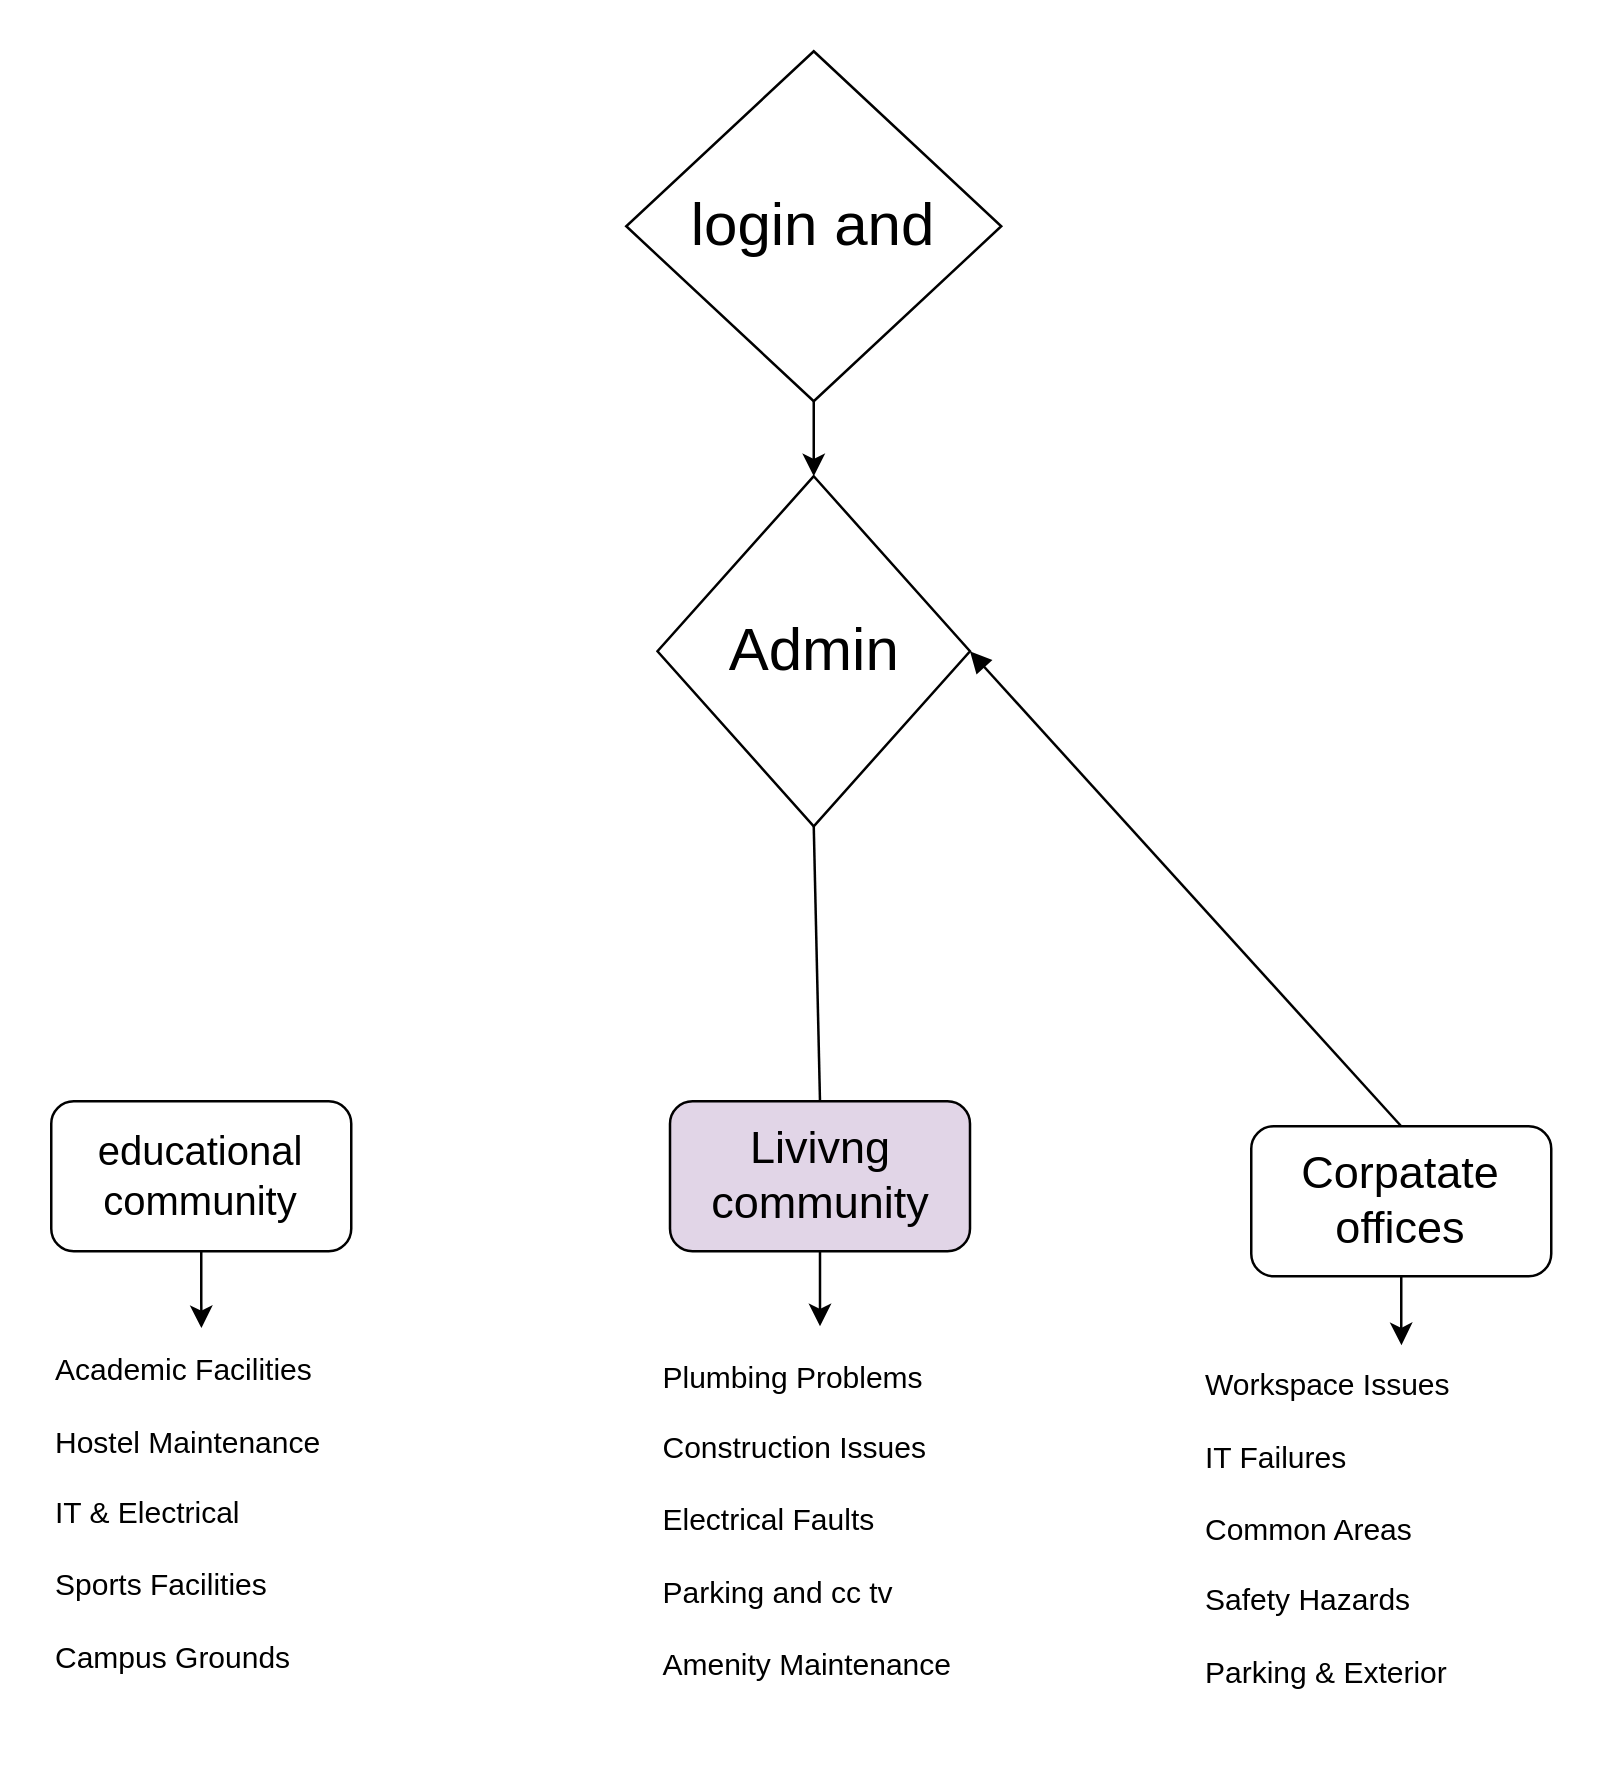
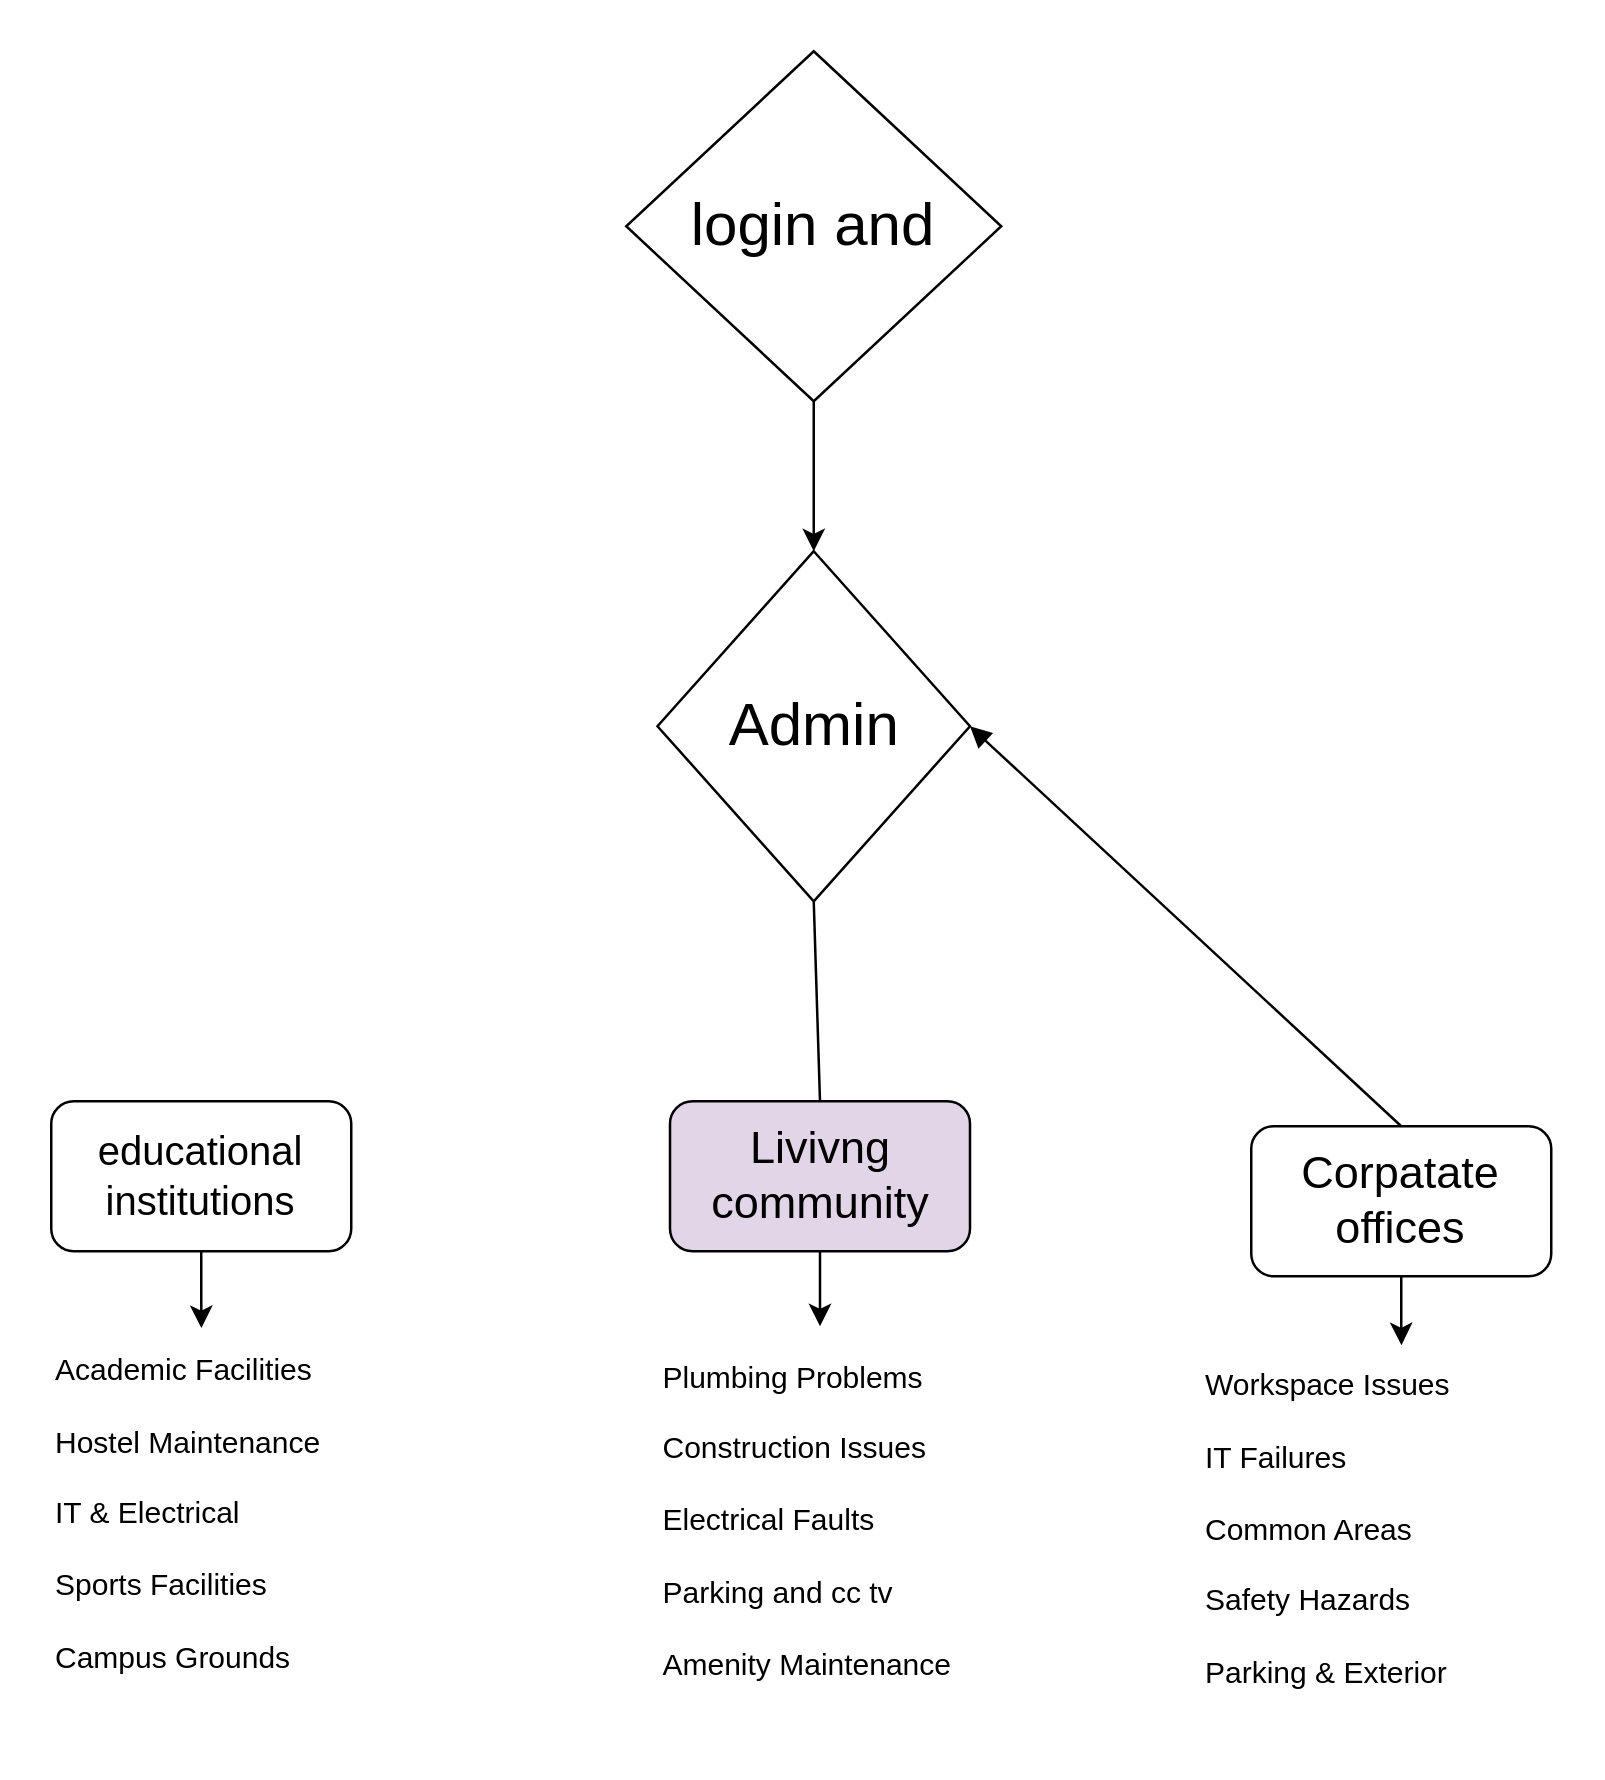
node "Admin": moved (814, 651) -> (814, 726)
node "educational community": label "educational community" -> "educational institutions"
